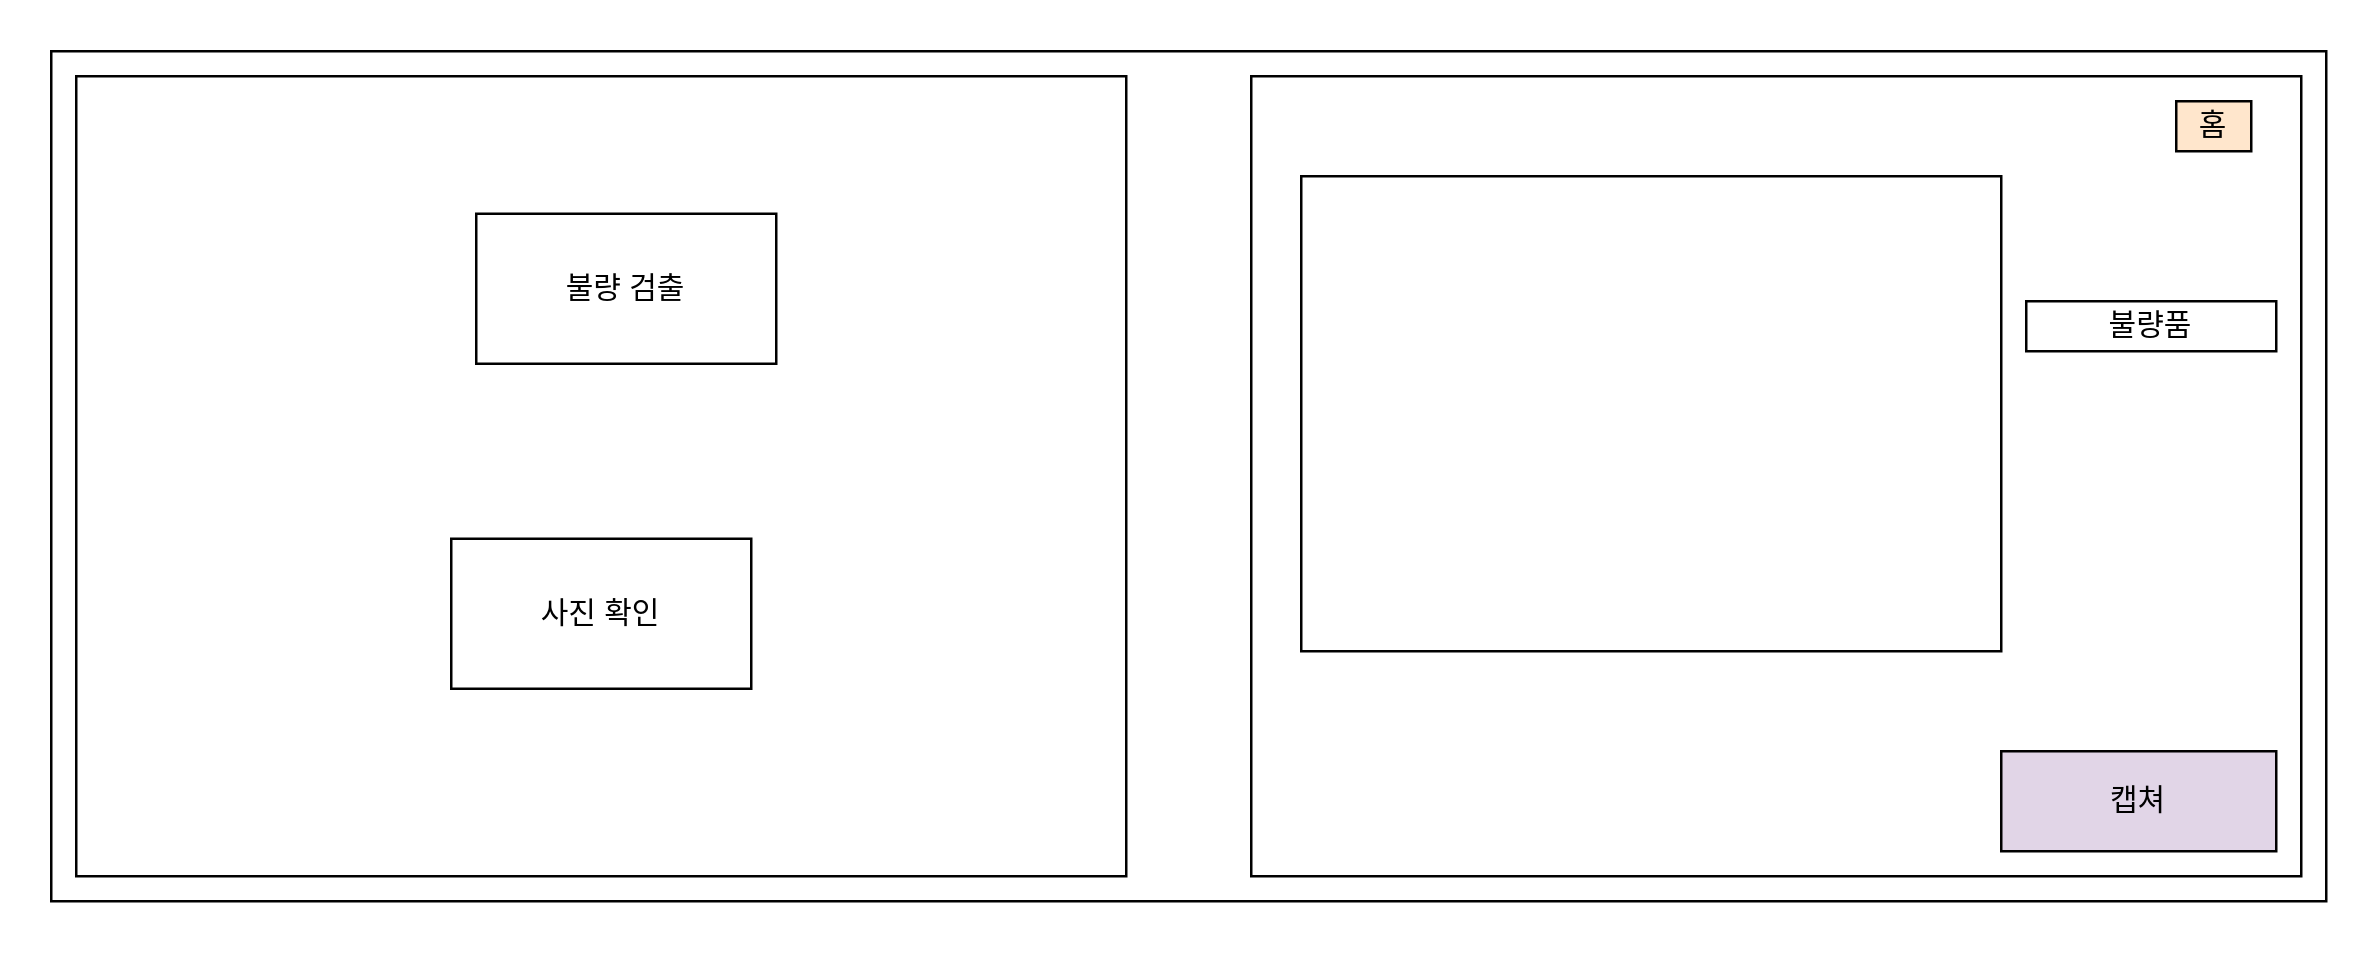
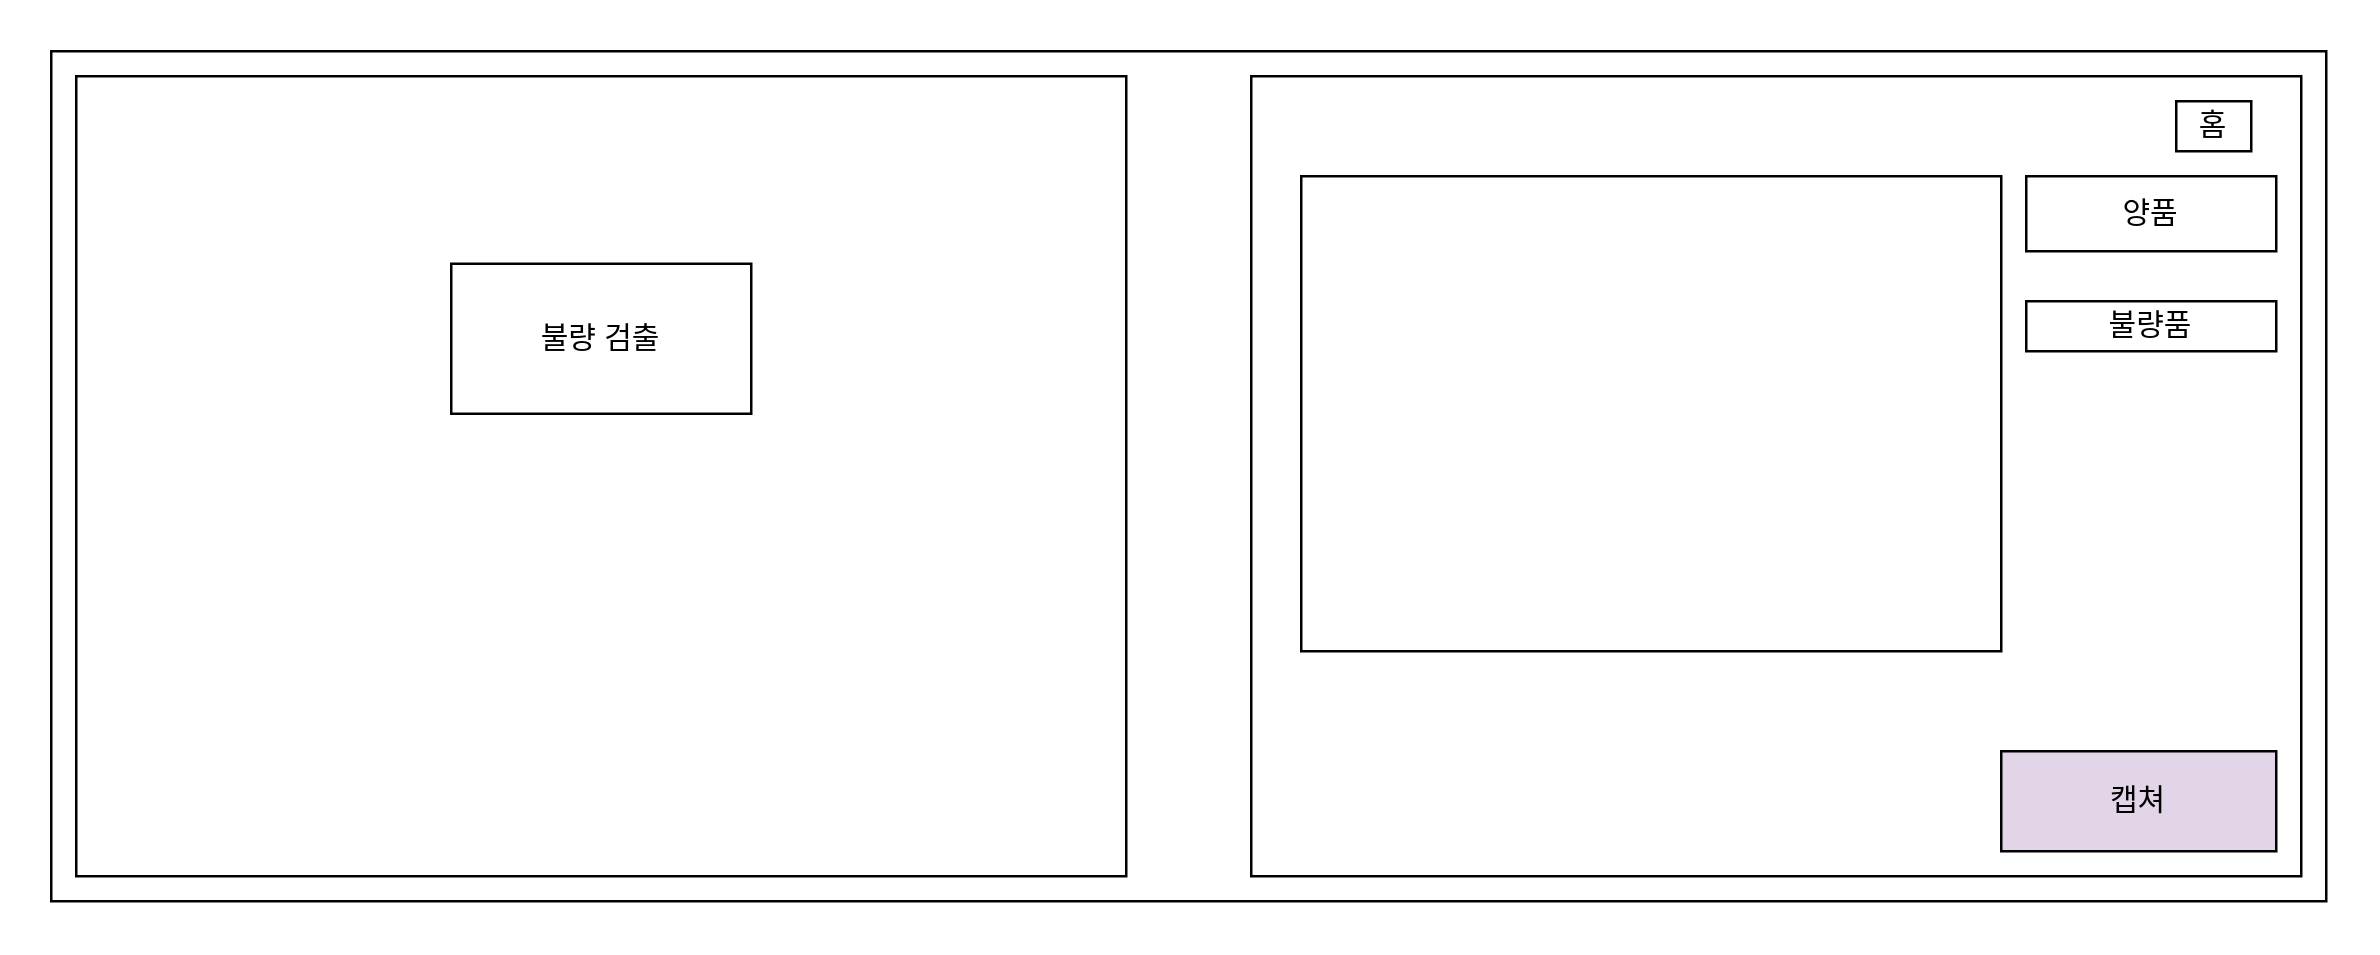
node "홈": fillcolor #ffe6cc -> #ffffff
node "양품": added
node "불량 검출": moved (626, 289) -> (601, 339)
node "사진 확인": removed
